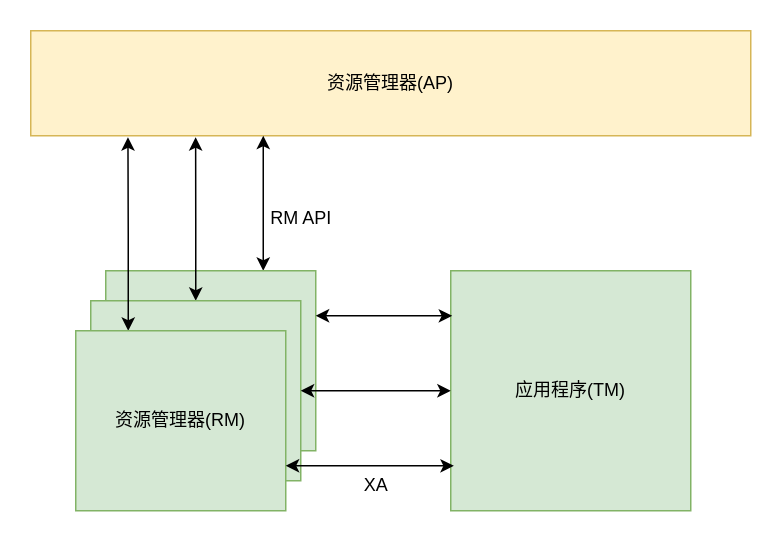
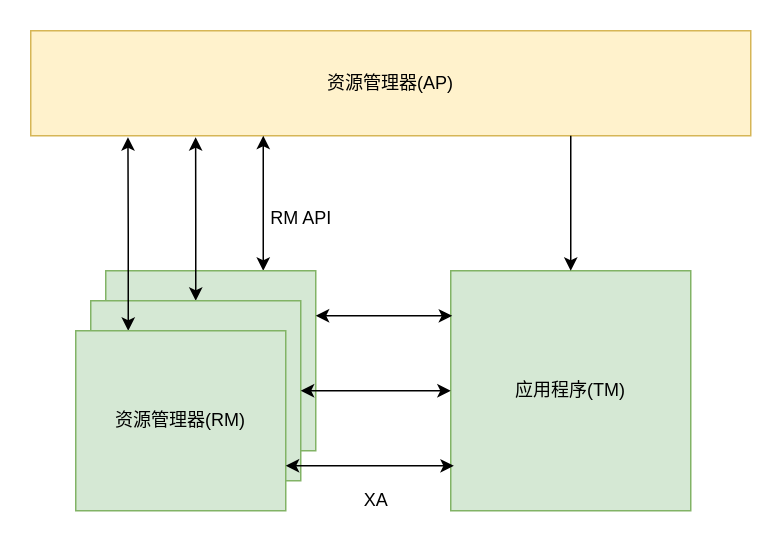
edge "资源管理器(AP)" -> "应用程序(TM)": added
node "XA": moved (376, 485) -> (376, 500)
